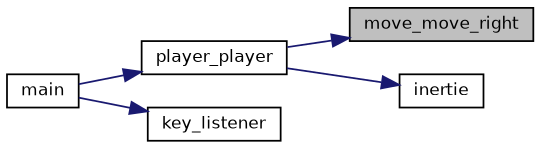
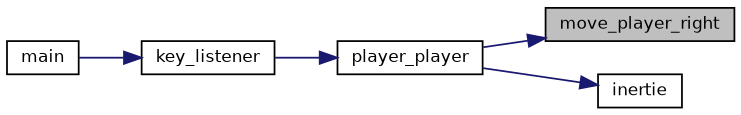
node "move_move_right": label "move_move_right" -> "move_player_right"
edge "main" -> "player_player": now "key_listener" -> "player_player"
